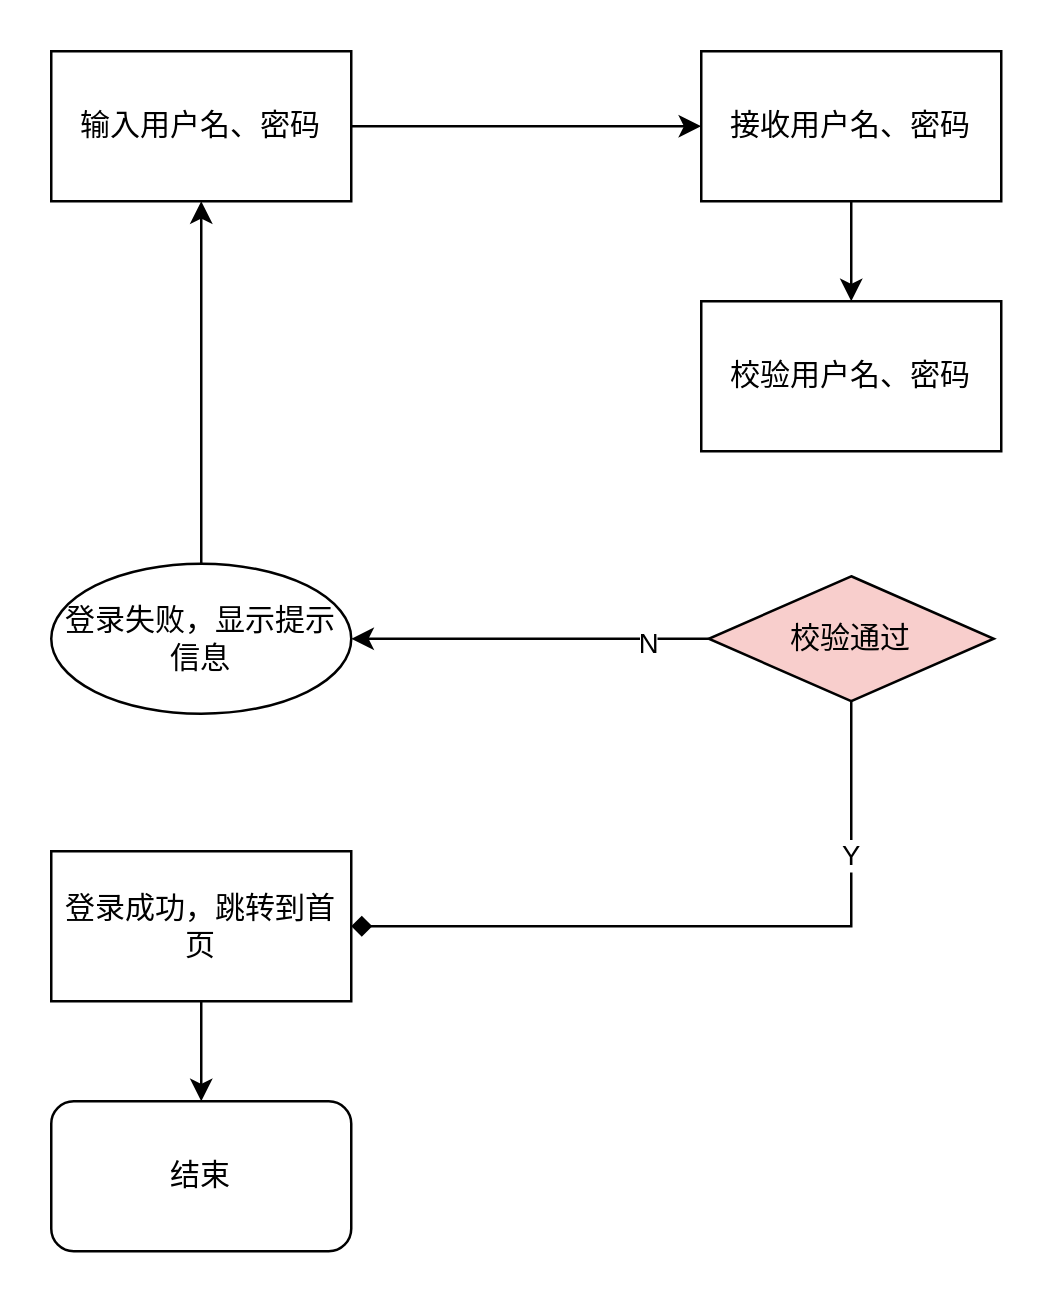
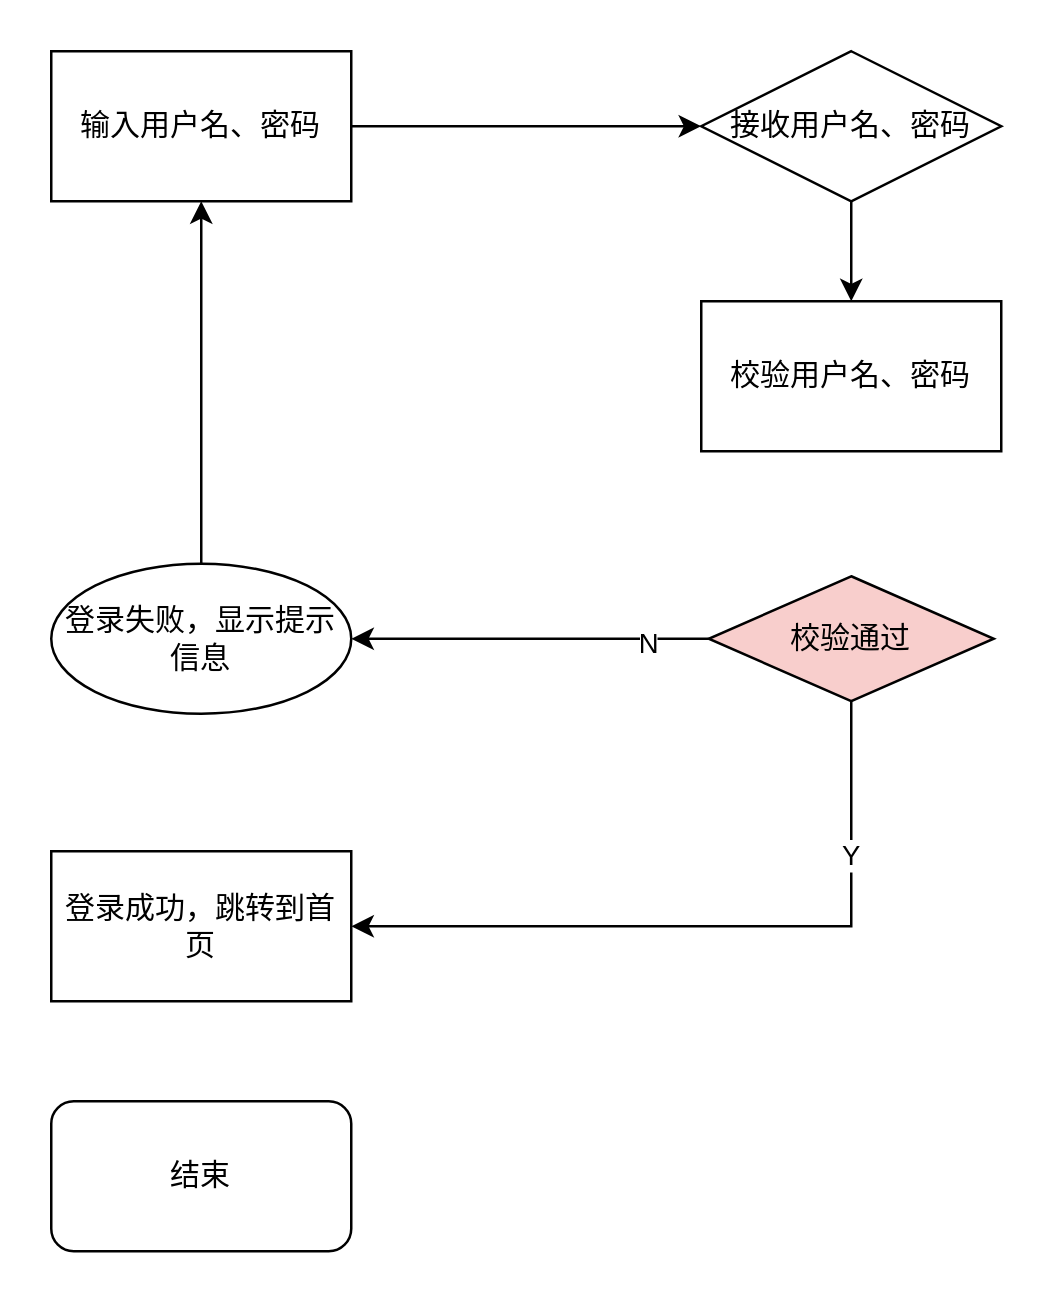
node "接收用户名、密码": shape rectangle -> diamond
edge "校验通过" -> "登录成功，跳转到首页": arrowhead diamond -> classic
edge "登录成功，跳转到首页" -> "结束": removed
